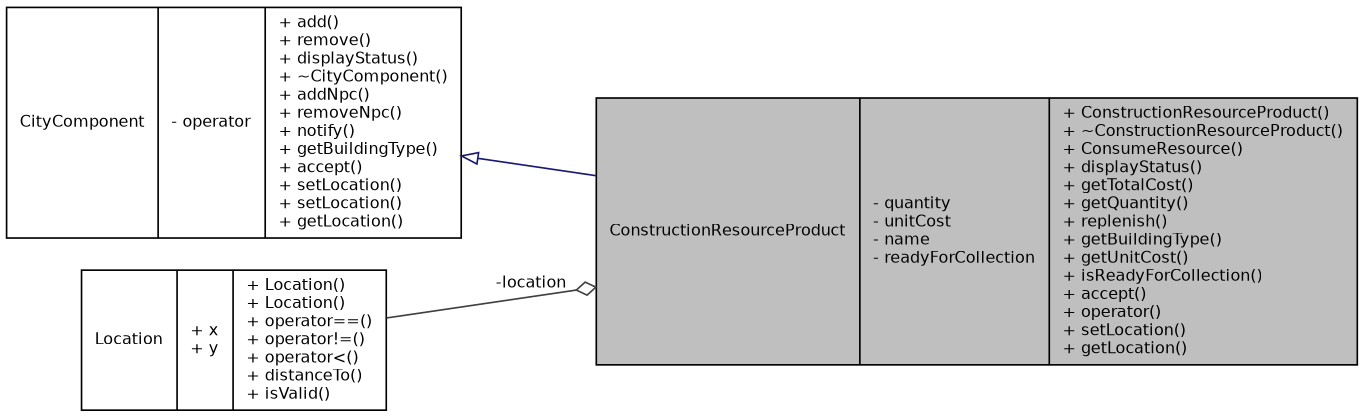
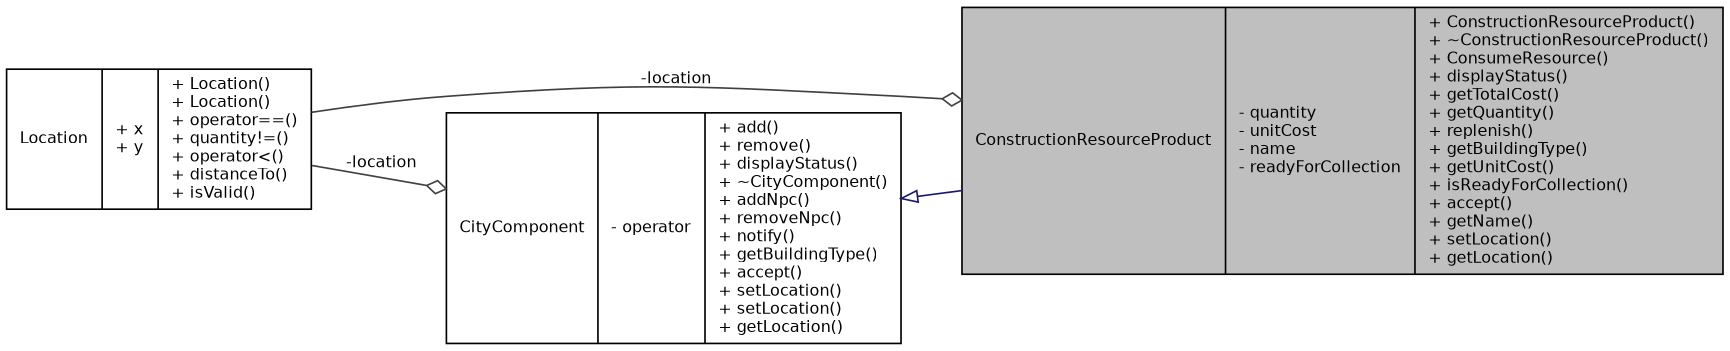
edge "Location" -> "CityComponent": added, label "-location"
node "ConstructionResourceProduct": text "+ operator()" -> "+ getName()"
node "Location": text "+ operator!=()" -> "+ quantity!=()"
